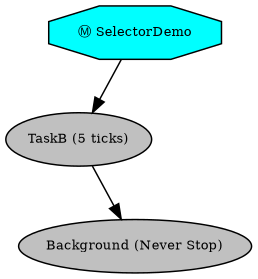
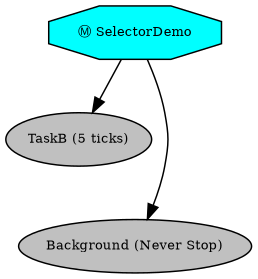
edge "TaskB (5 ticks)" -> "Background (Never Stop)": now "Ⓜ SelectorDemo" -> "Background (Never Stop)"
